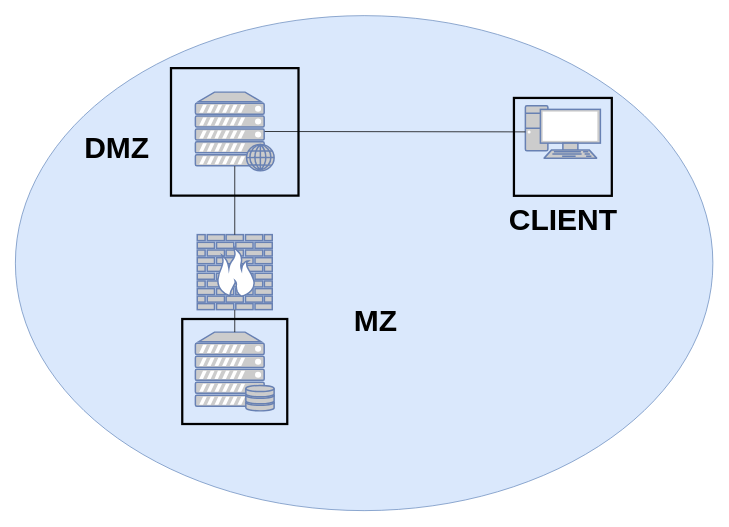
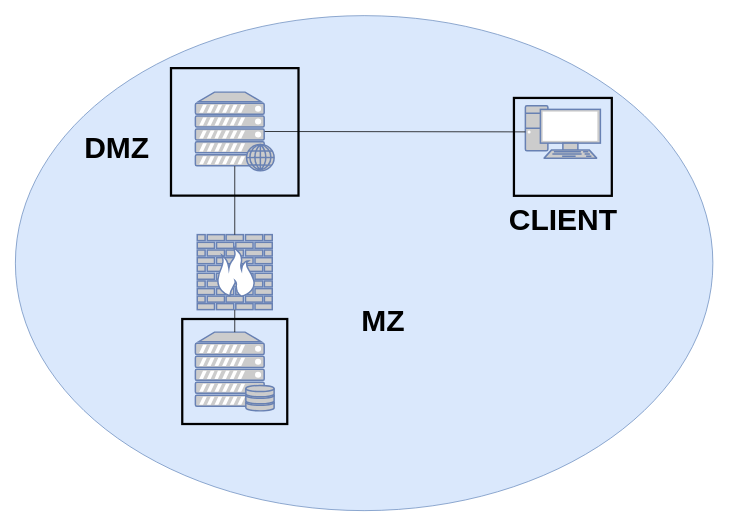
node "MZ": moved (375, 320) -> (383, 320)
